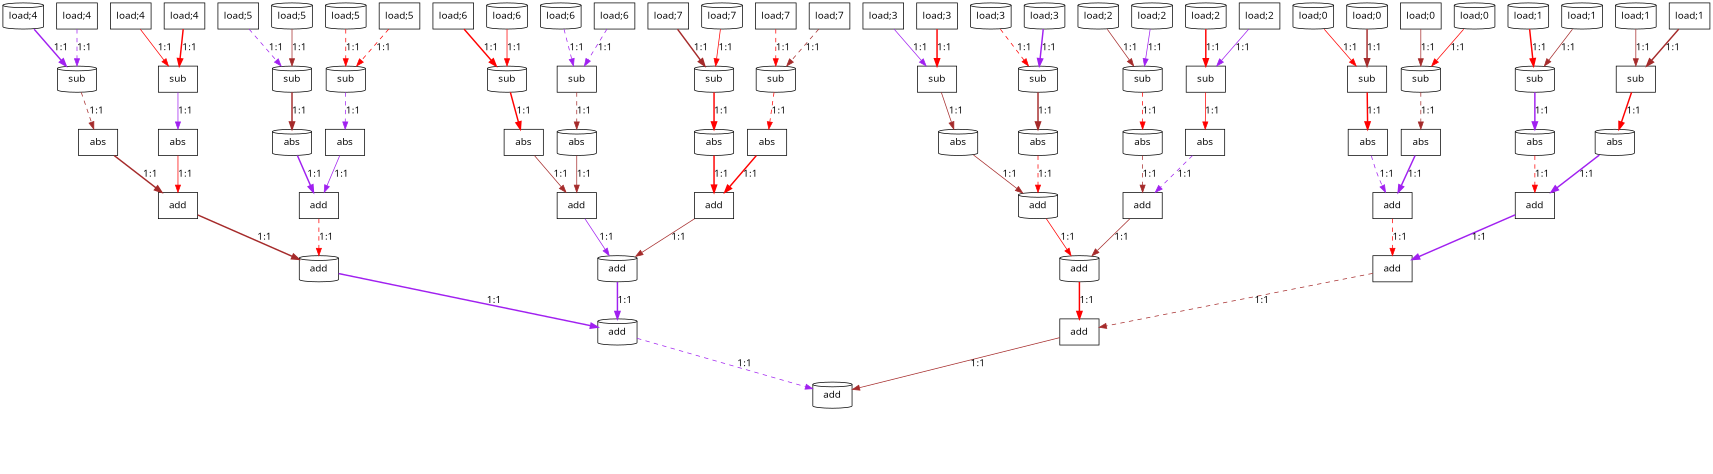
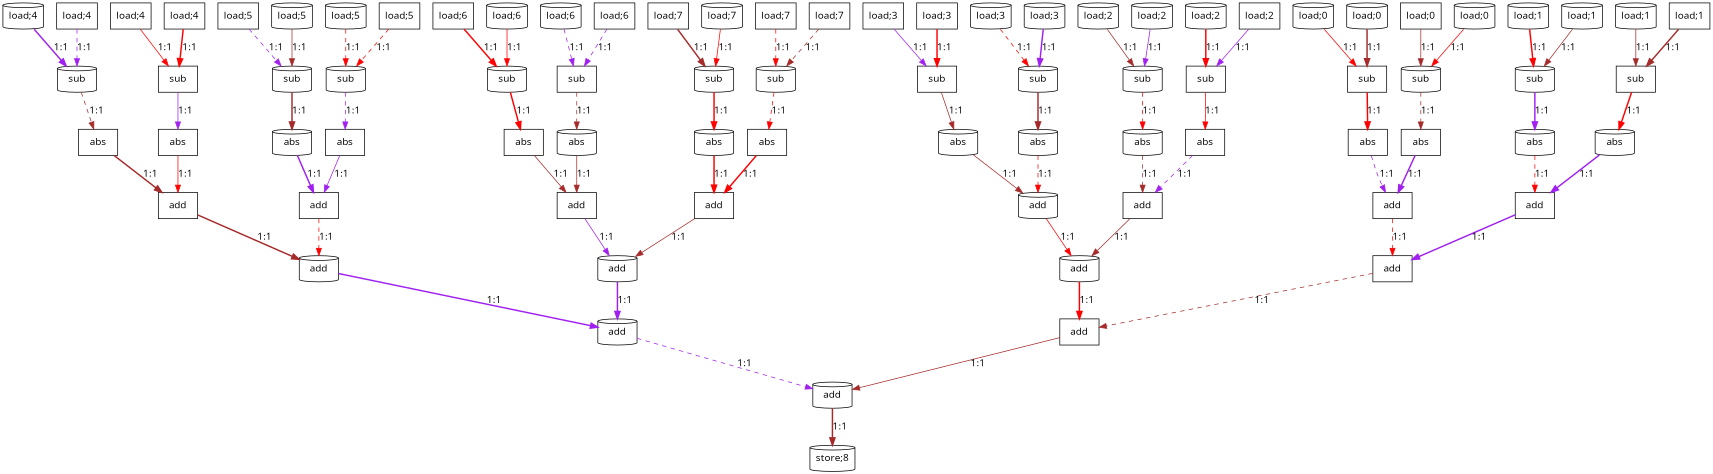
node "store;8": added
